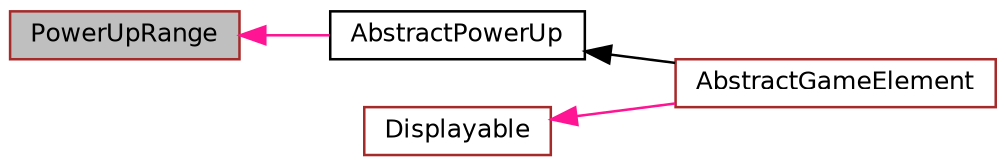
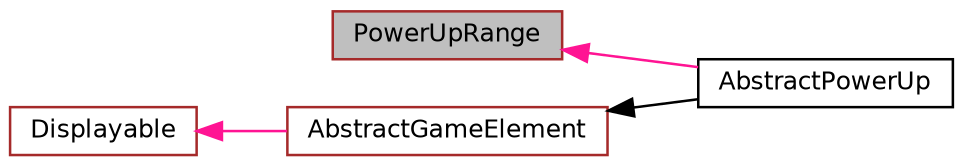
edge "AbstractGameElement" -> "AbstractPowerUp": reversed
